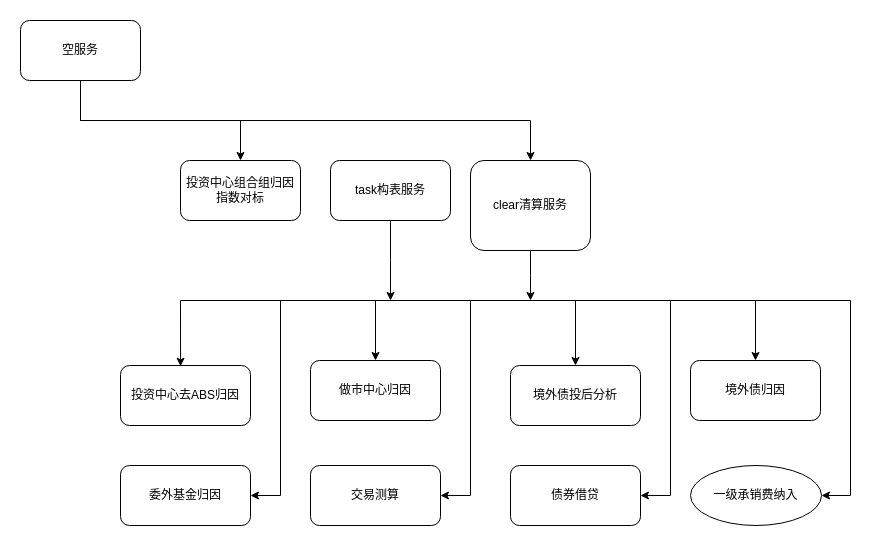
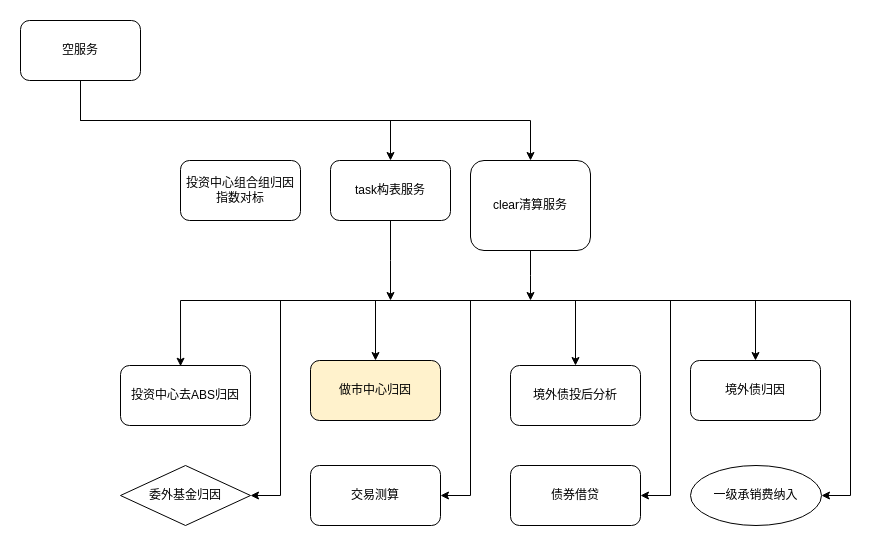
edge "空服务" -> "投资中心组合组归因指数对标": removed
edge "空服务" -> "task构表服务": added
node "做市中心归因": fillcolor #ffffff -> #fff2cc
node "委外基金归因": shape rounded rectangle -> diamond
